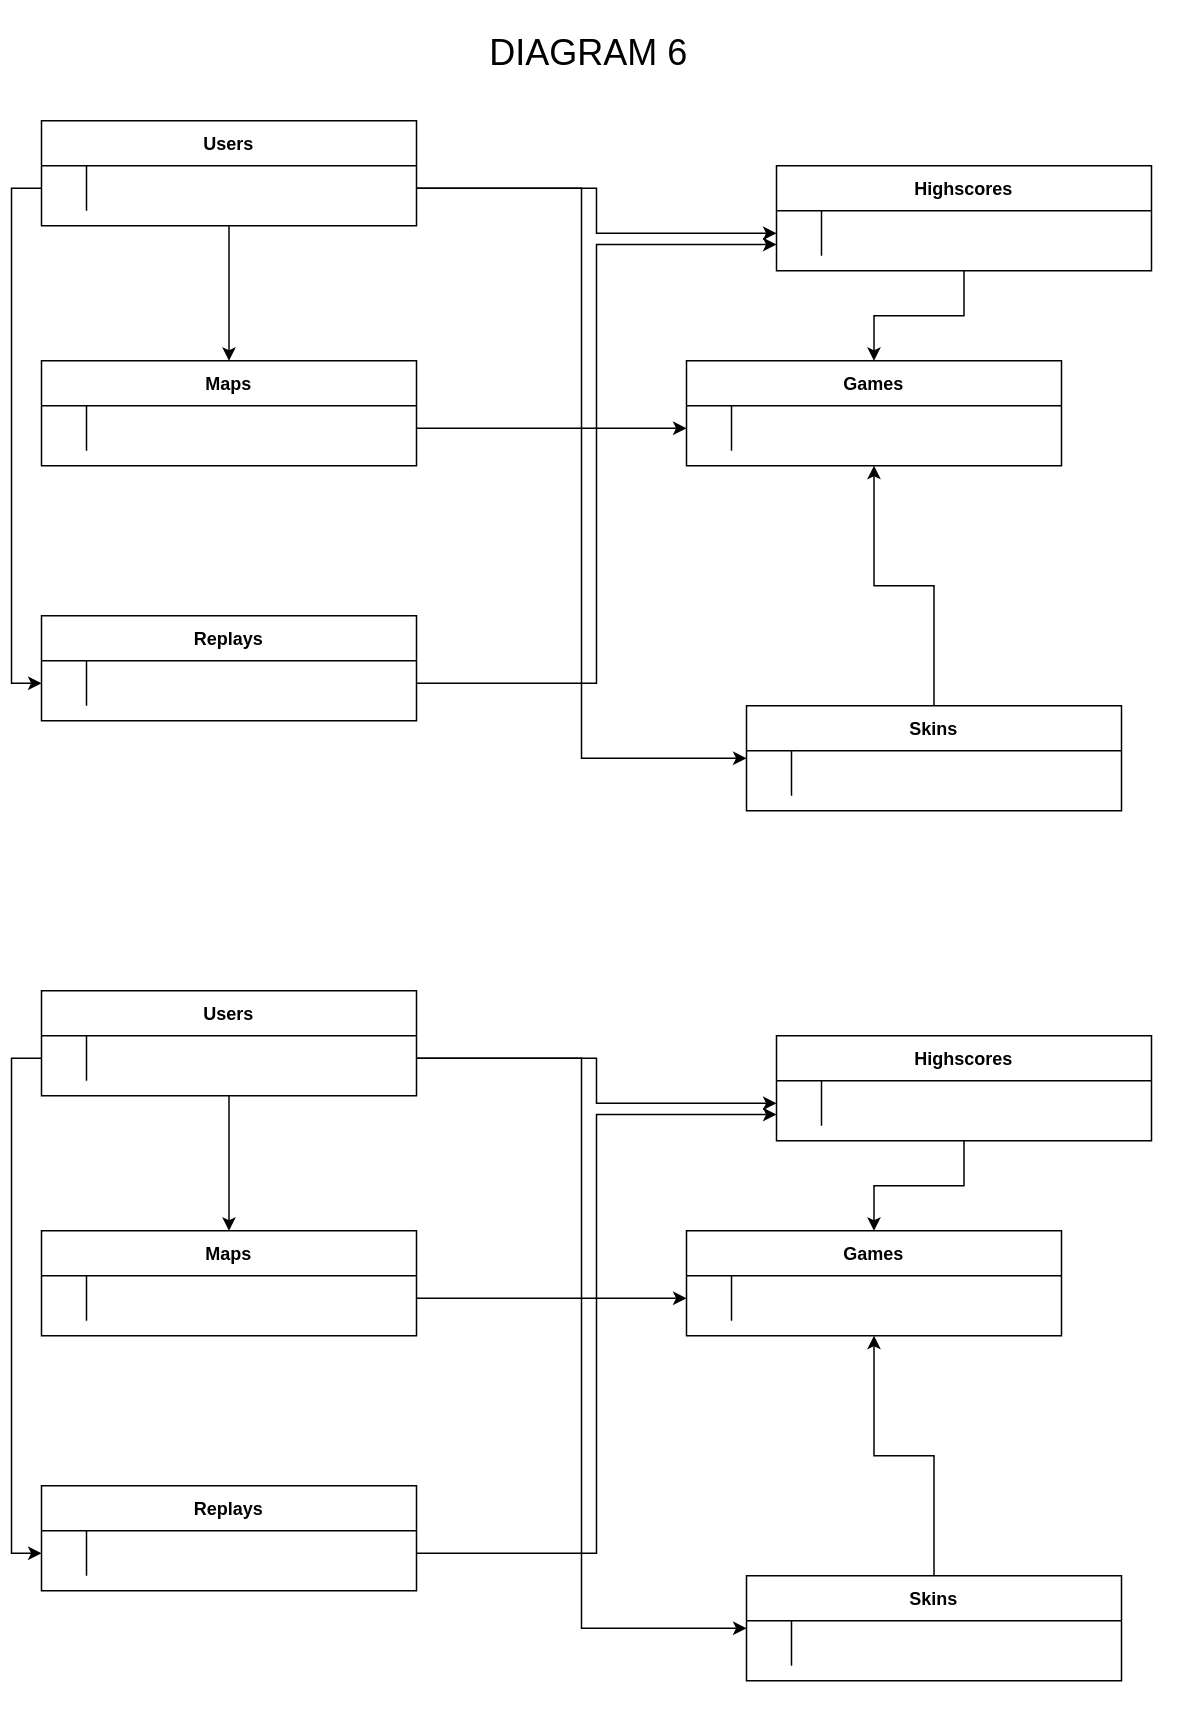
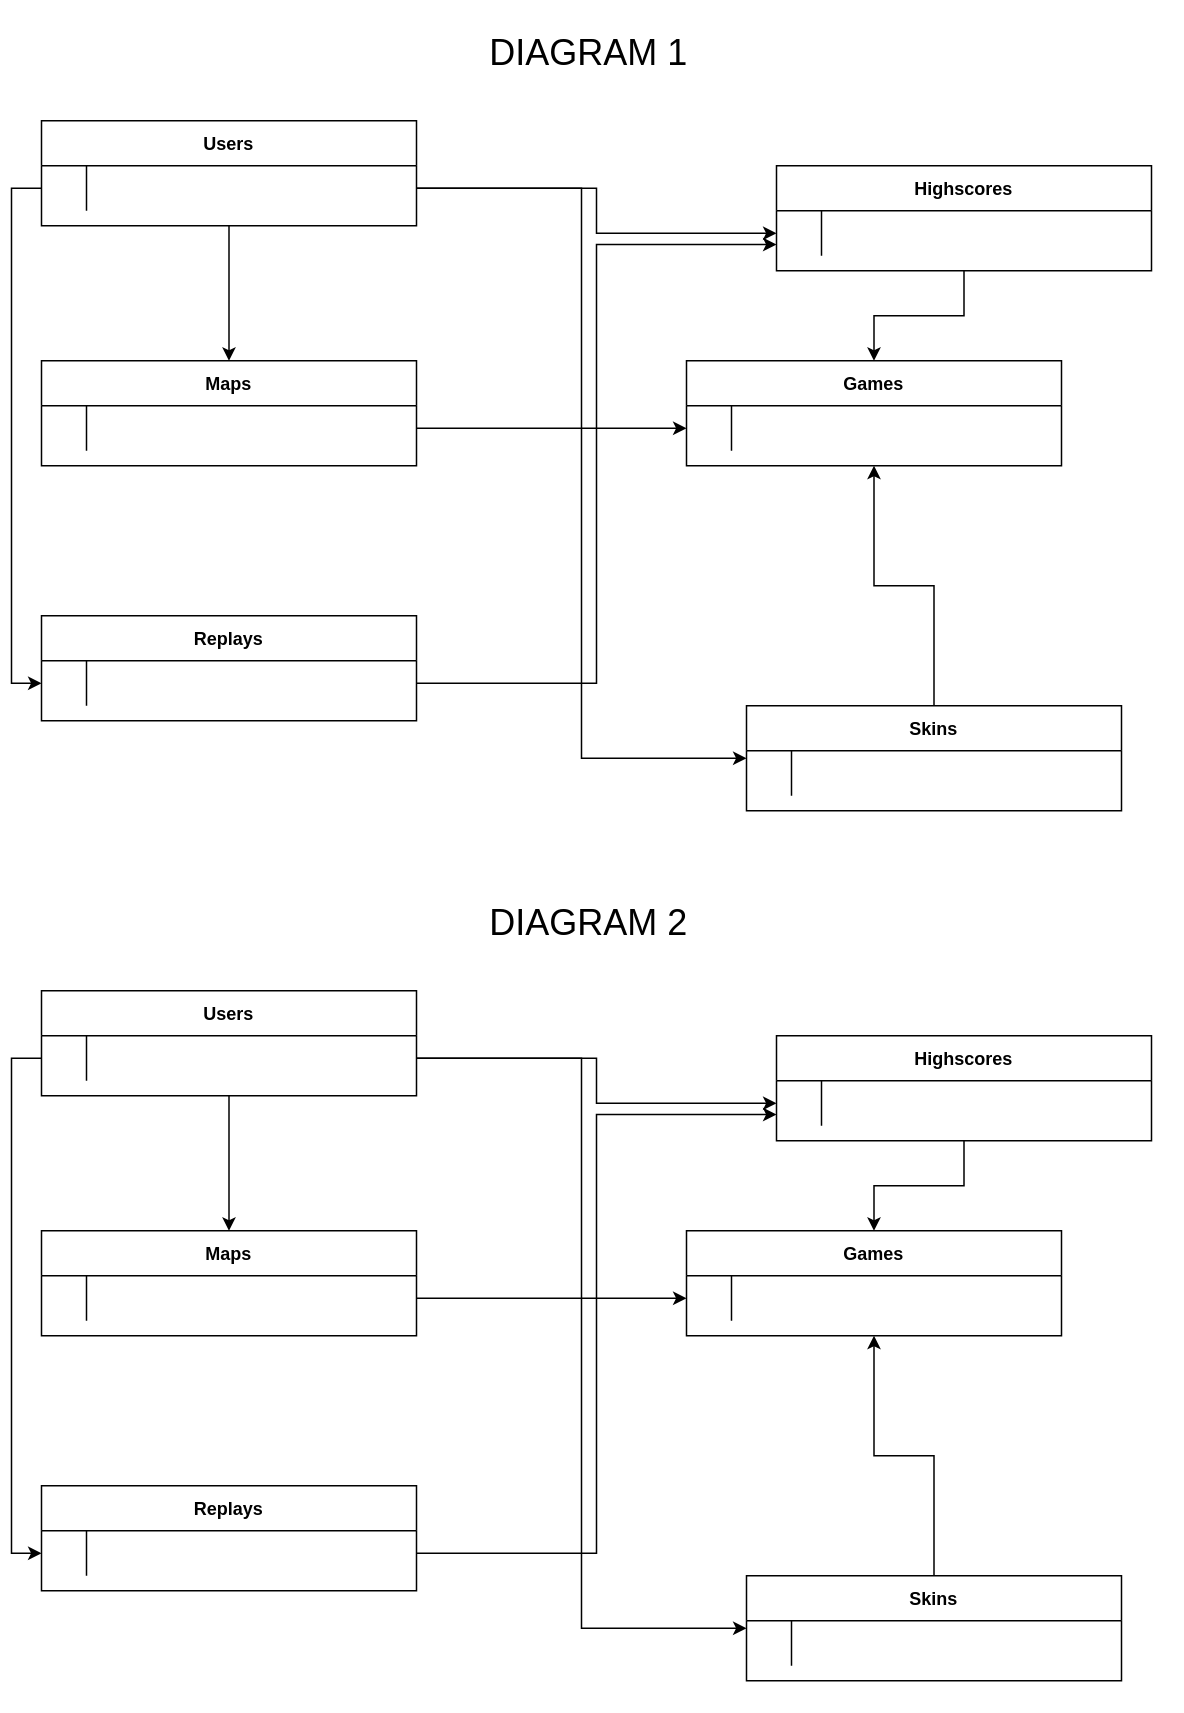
node "DIAGRAM 6": label "DIAGRAM 6" -> "DIAGRAM 1"
node "DIAGRAM 2": added
